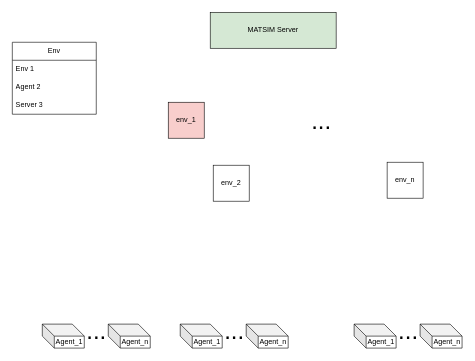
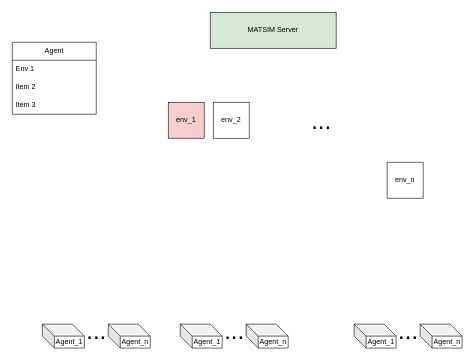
node "Env": label "Env" -> "Agent"
node "Agent 2": label "Agent 2" -> "Item 2"
node "Server 3": label "Server 3" -> "Item 3"
node "env_2": moved (231, 183) -> (231, 120)
